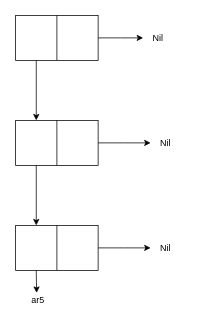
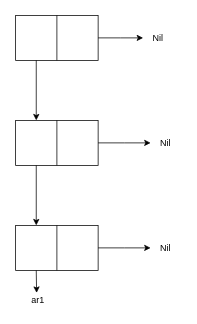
node "ar5": label "ar5" -> "ar1"
